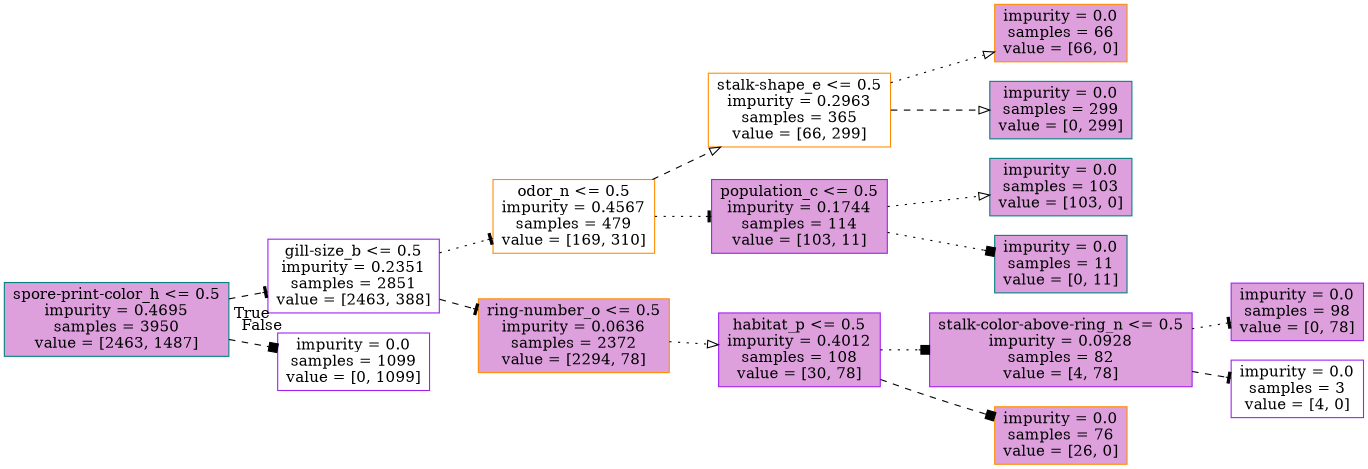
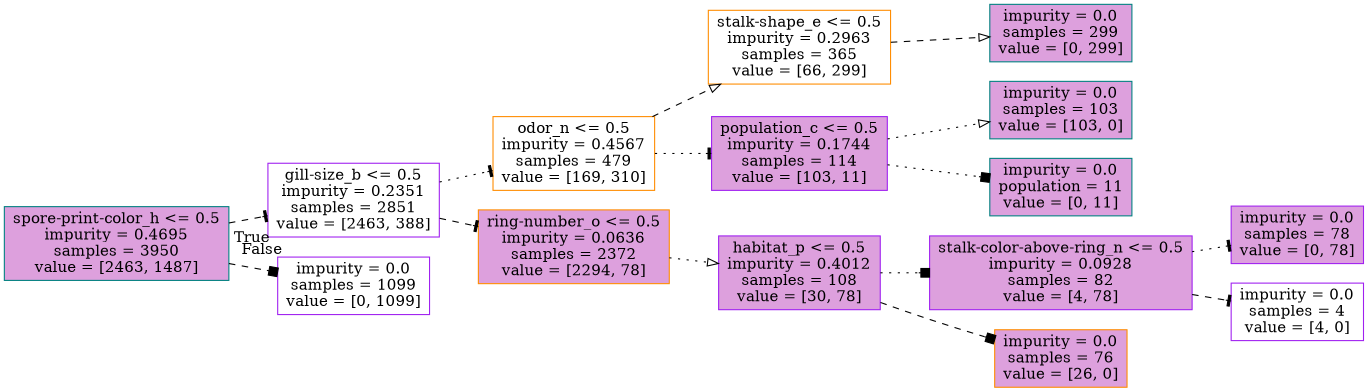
node "impurity = 0.0 samples = 66 value = [66, 0]": removed
node "impurity = 0.0 samples = 11 value = [0, 11]": label "impurity = 0.0 samples = 11 value = [0, 11]" -> "impurity = 0.0 population = 11 value = [0, 11]"
node "impurity = 0.0 samples = 98 value = [0, 78]": label "impurity = 0.0 samples = 98 value = [0, 78]" -> "impurity = 0.0 samples = 78 value = [0, 78]"
node "impurity = 0.0 samples = 3 value = [4, 0]": label "impurity = 0.0 samples = 3 value = [4, 0]" -> "impurity = 0.0 samples = 4 value = [4, 0]"
